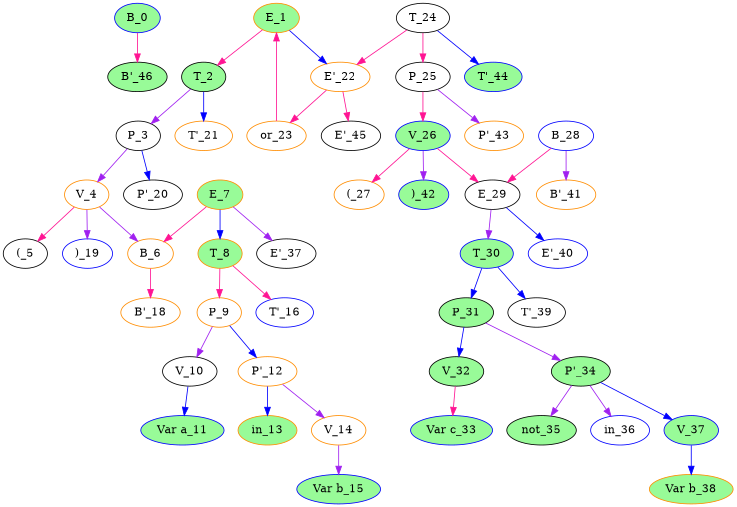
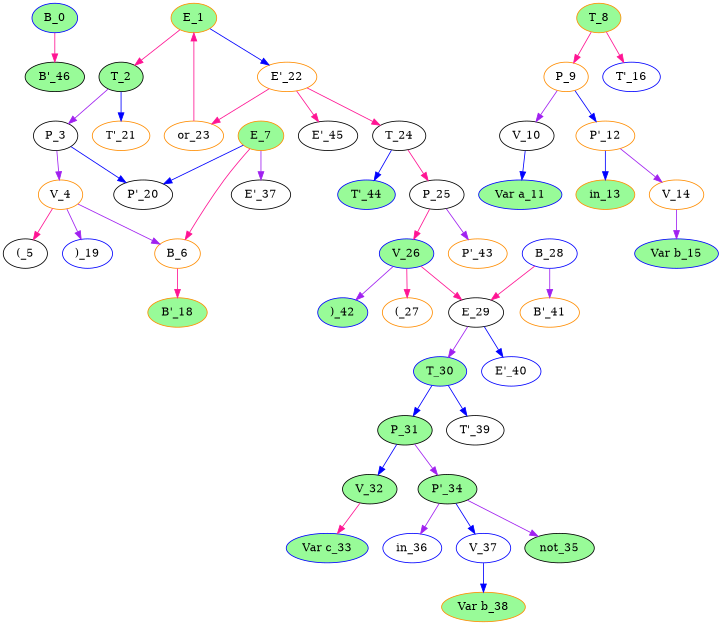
edge "T_24" -> "E'_22": reversed
edge "E_7" -> "T_8": now "E_7" -> "P'_20"
node "B'_18": fillcolor white -> palegreen
node "V_37": fillcolor palegreen -> white
